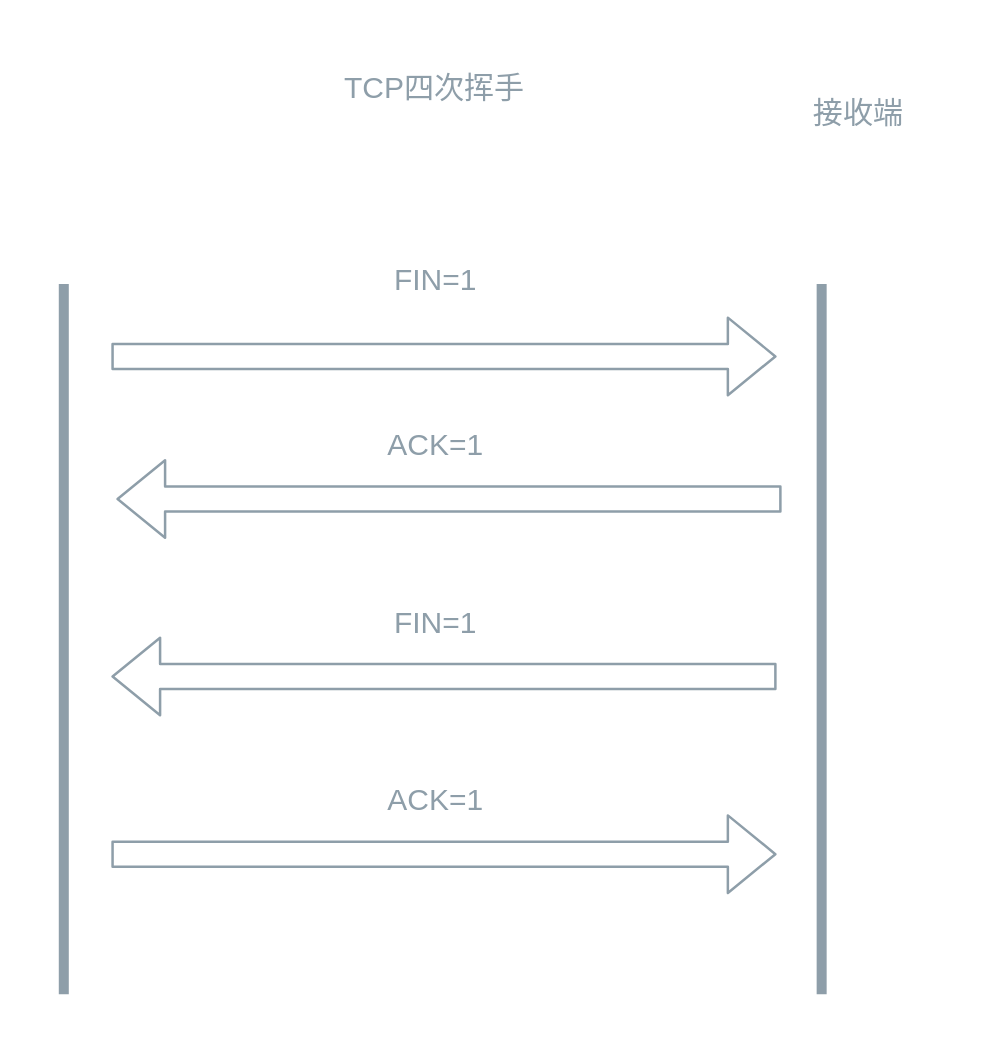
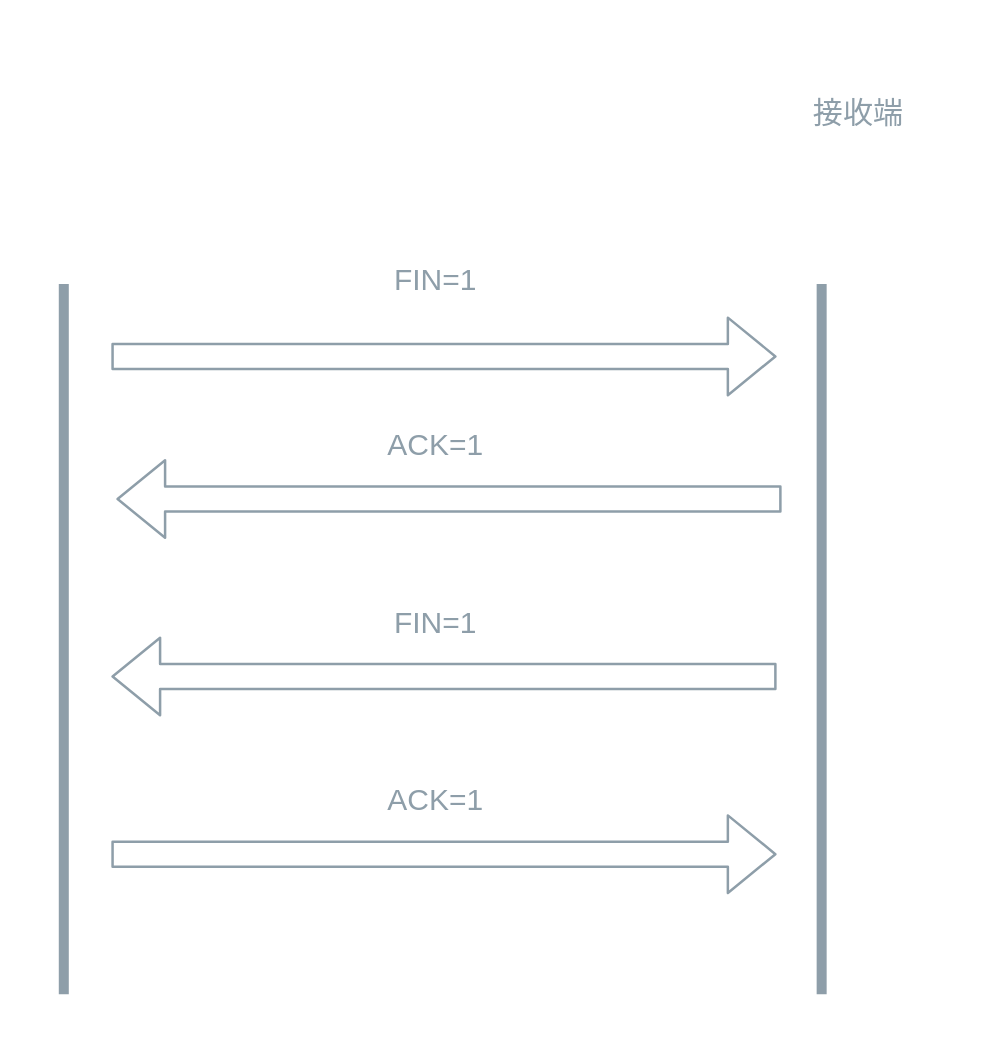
node "TCP四次挥手": removed
